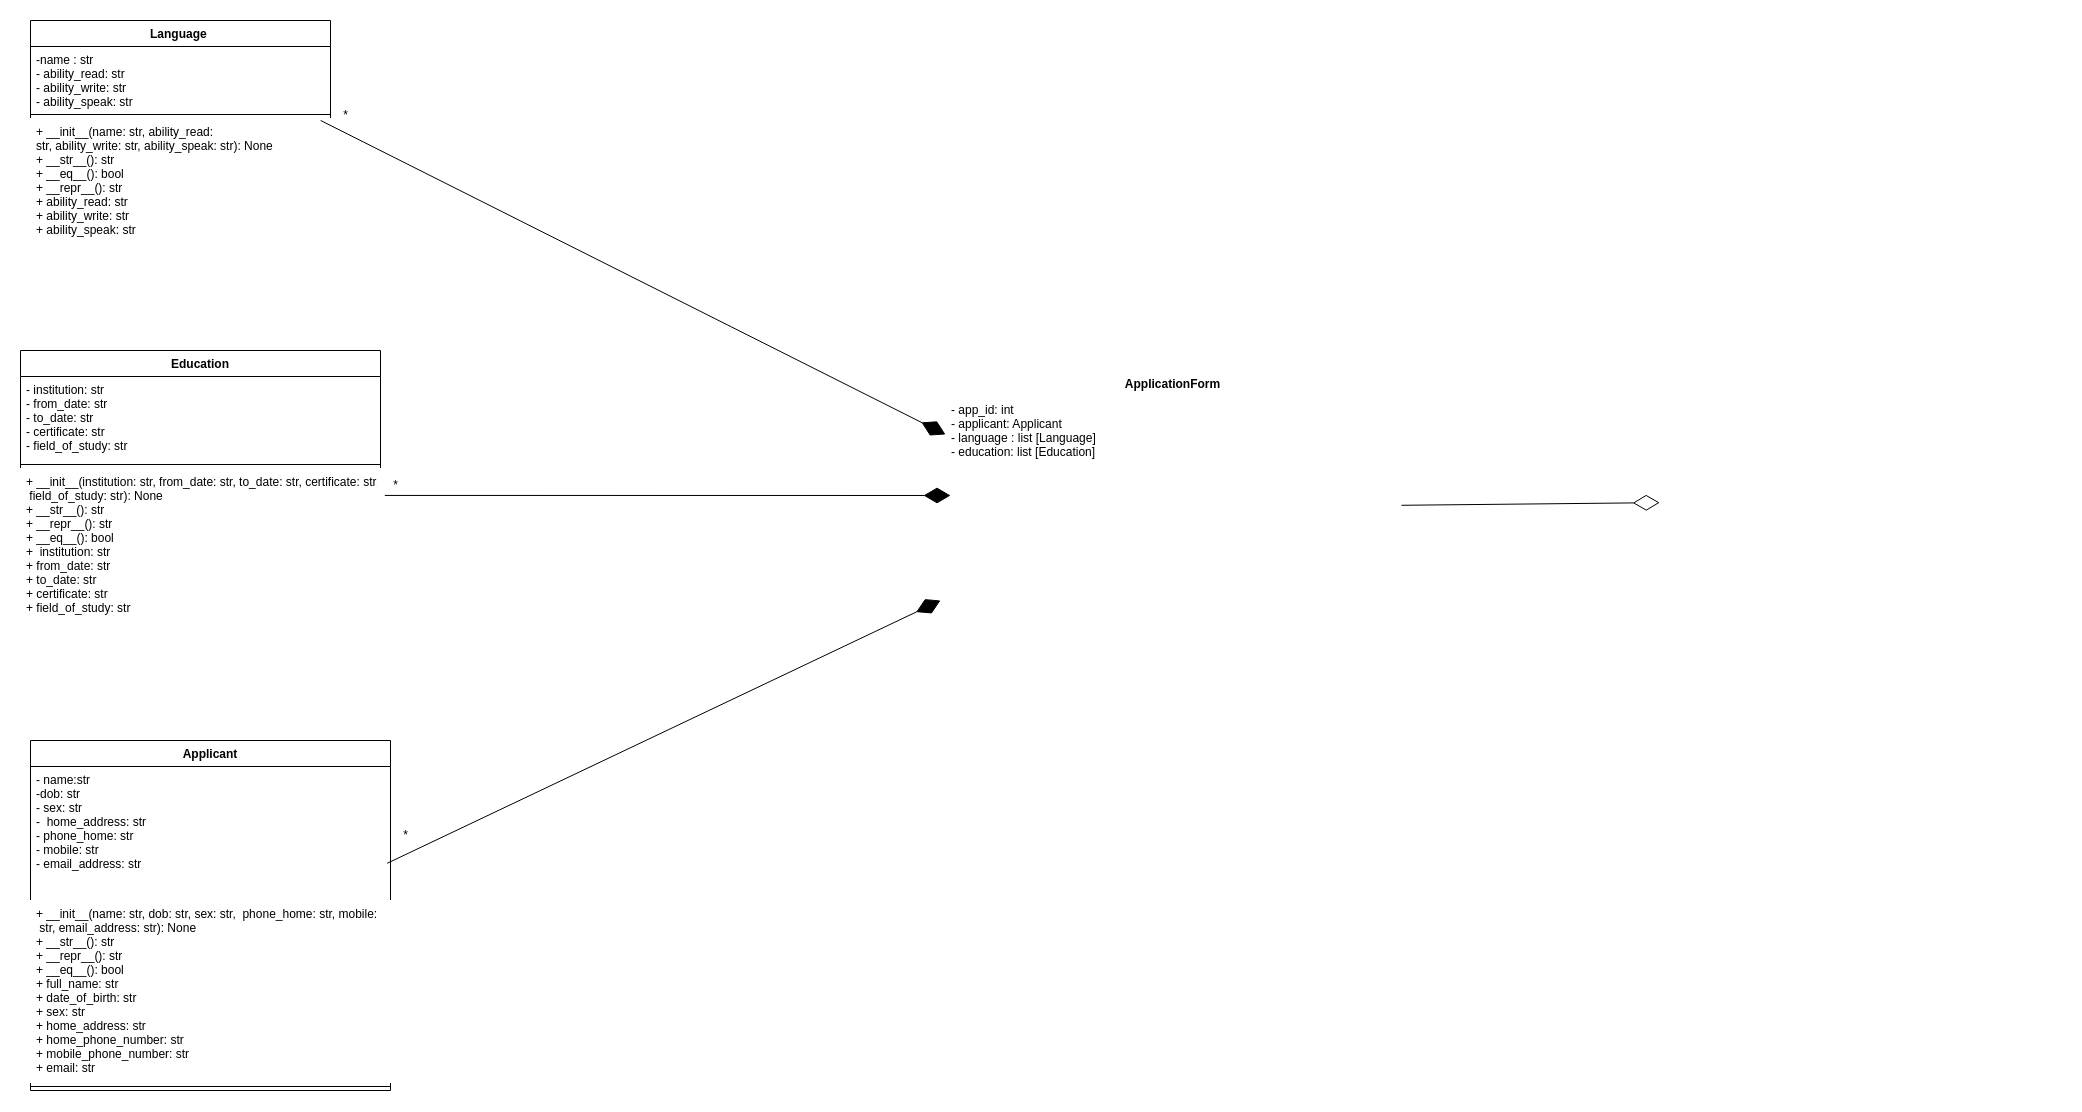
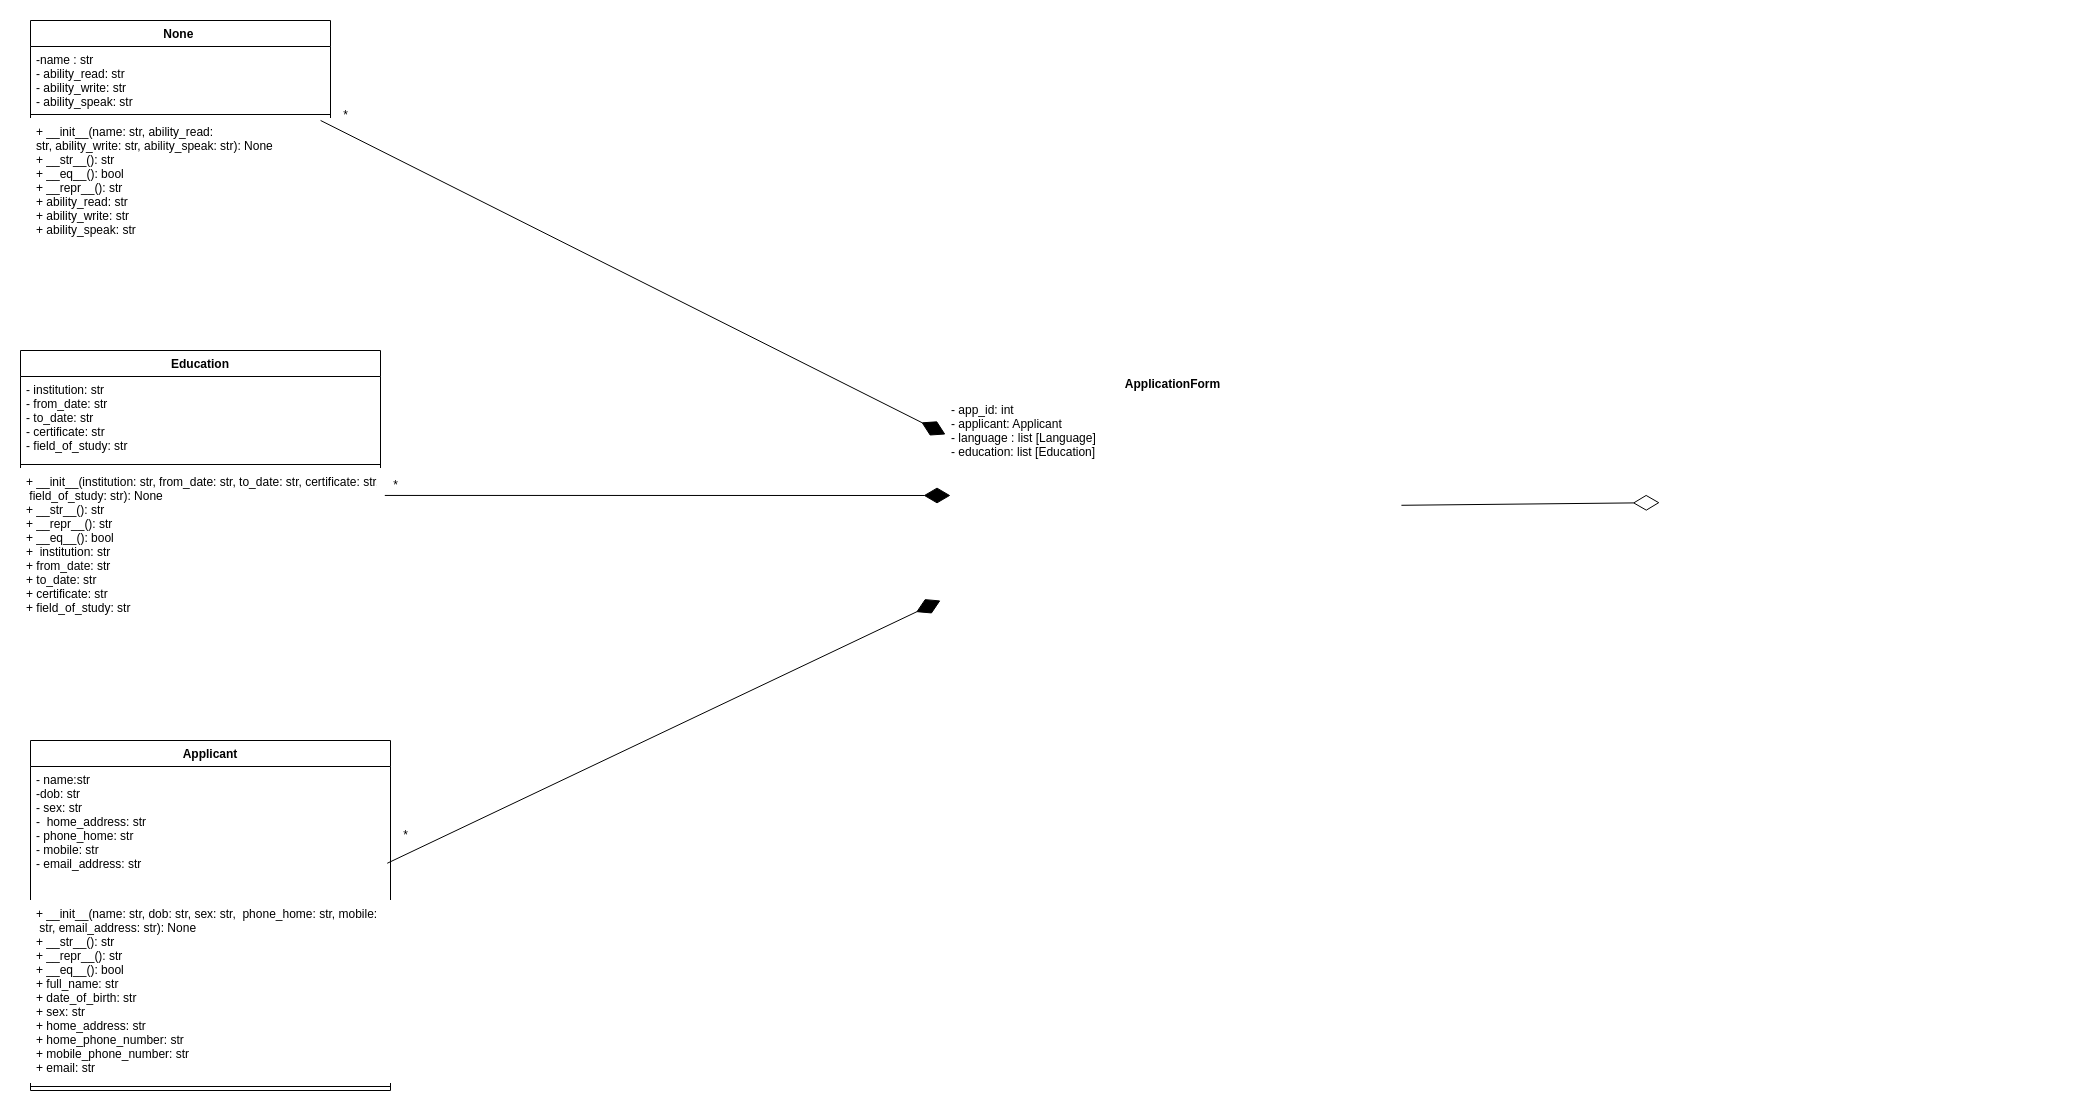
node "Language": label "Language" -> "None"
